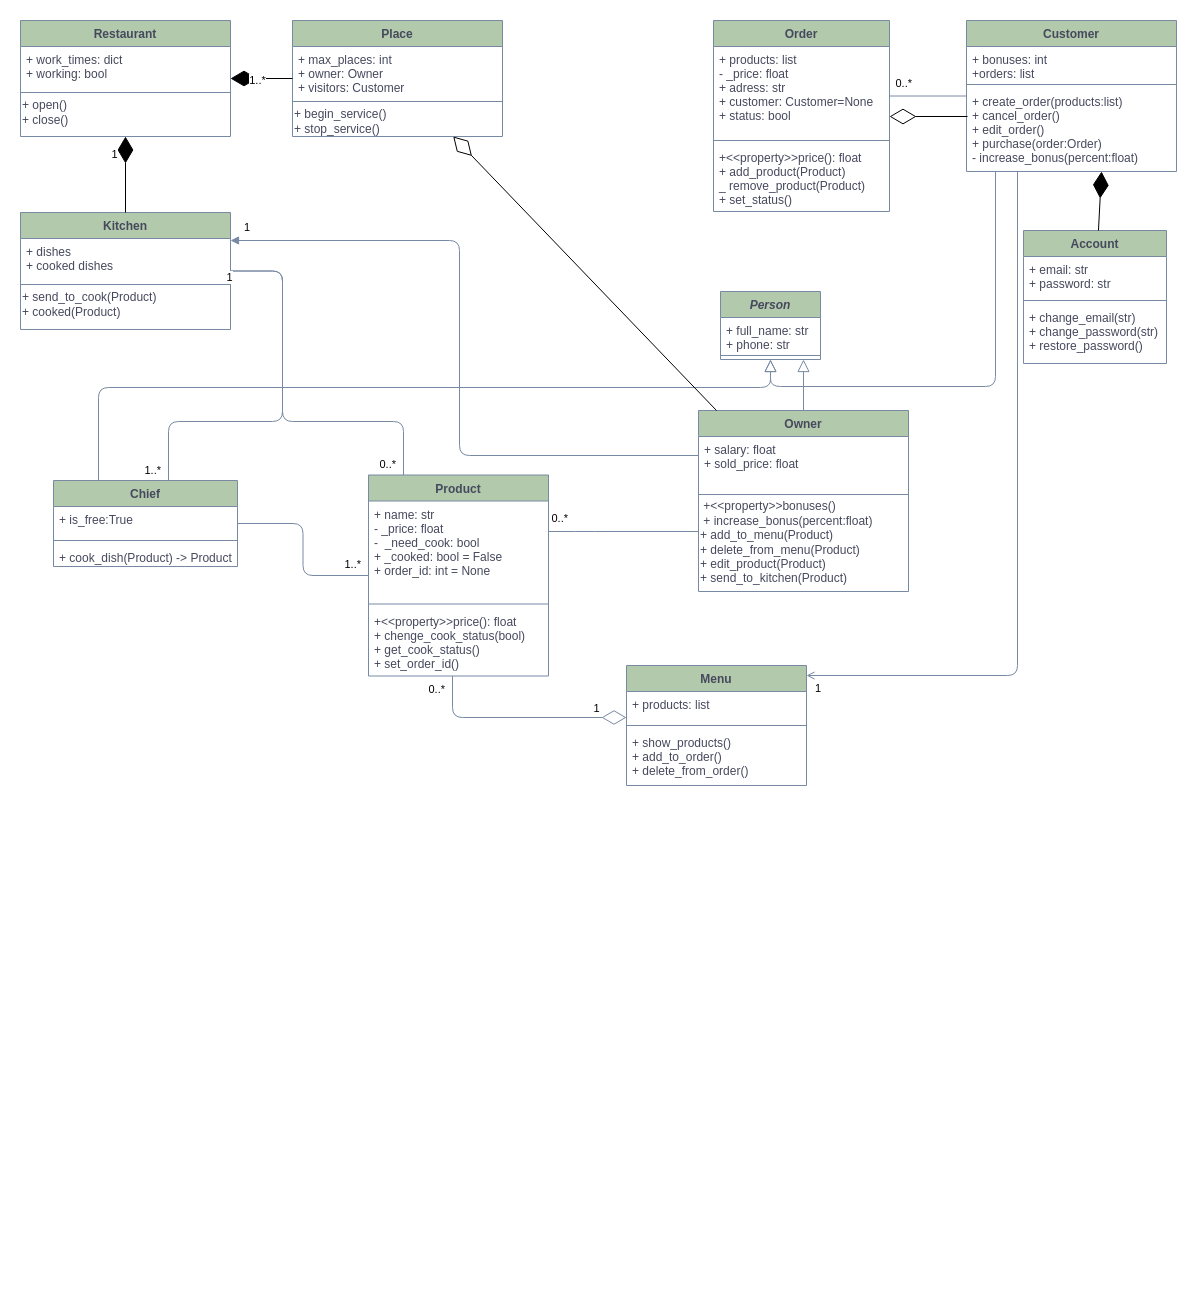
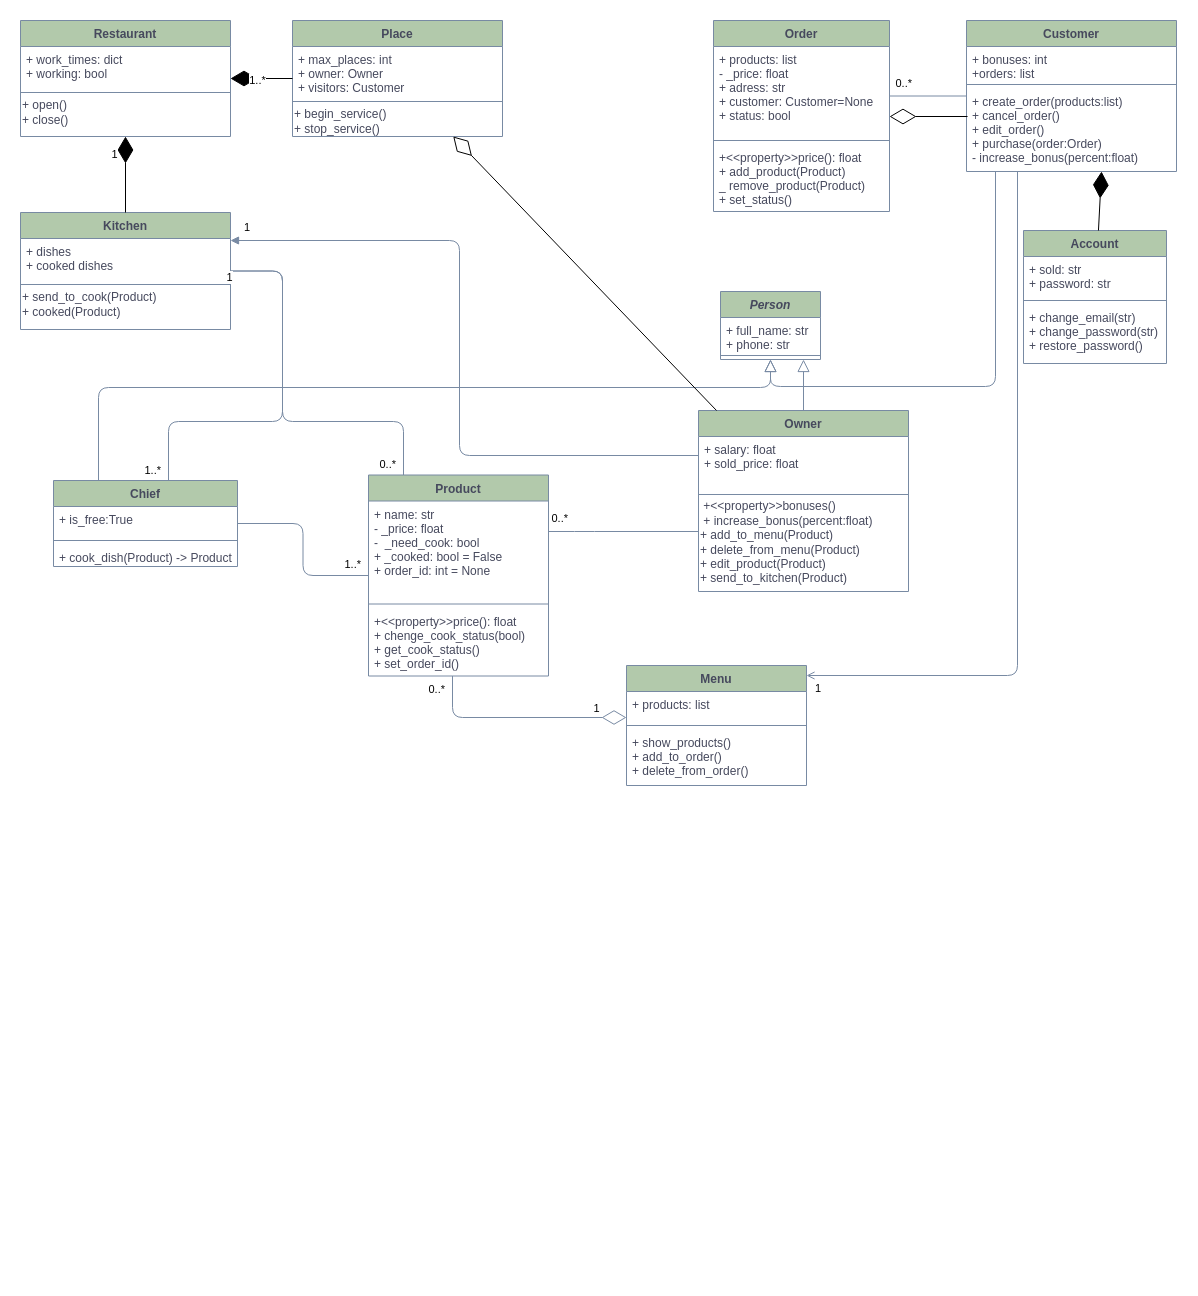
node "+ email: str + password: str": label "+ email: str + password: str" -> "+ sold: str + password: str"
